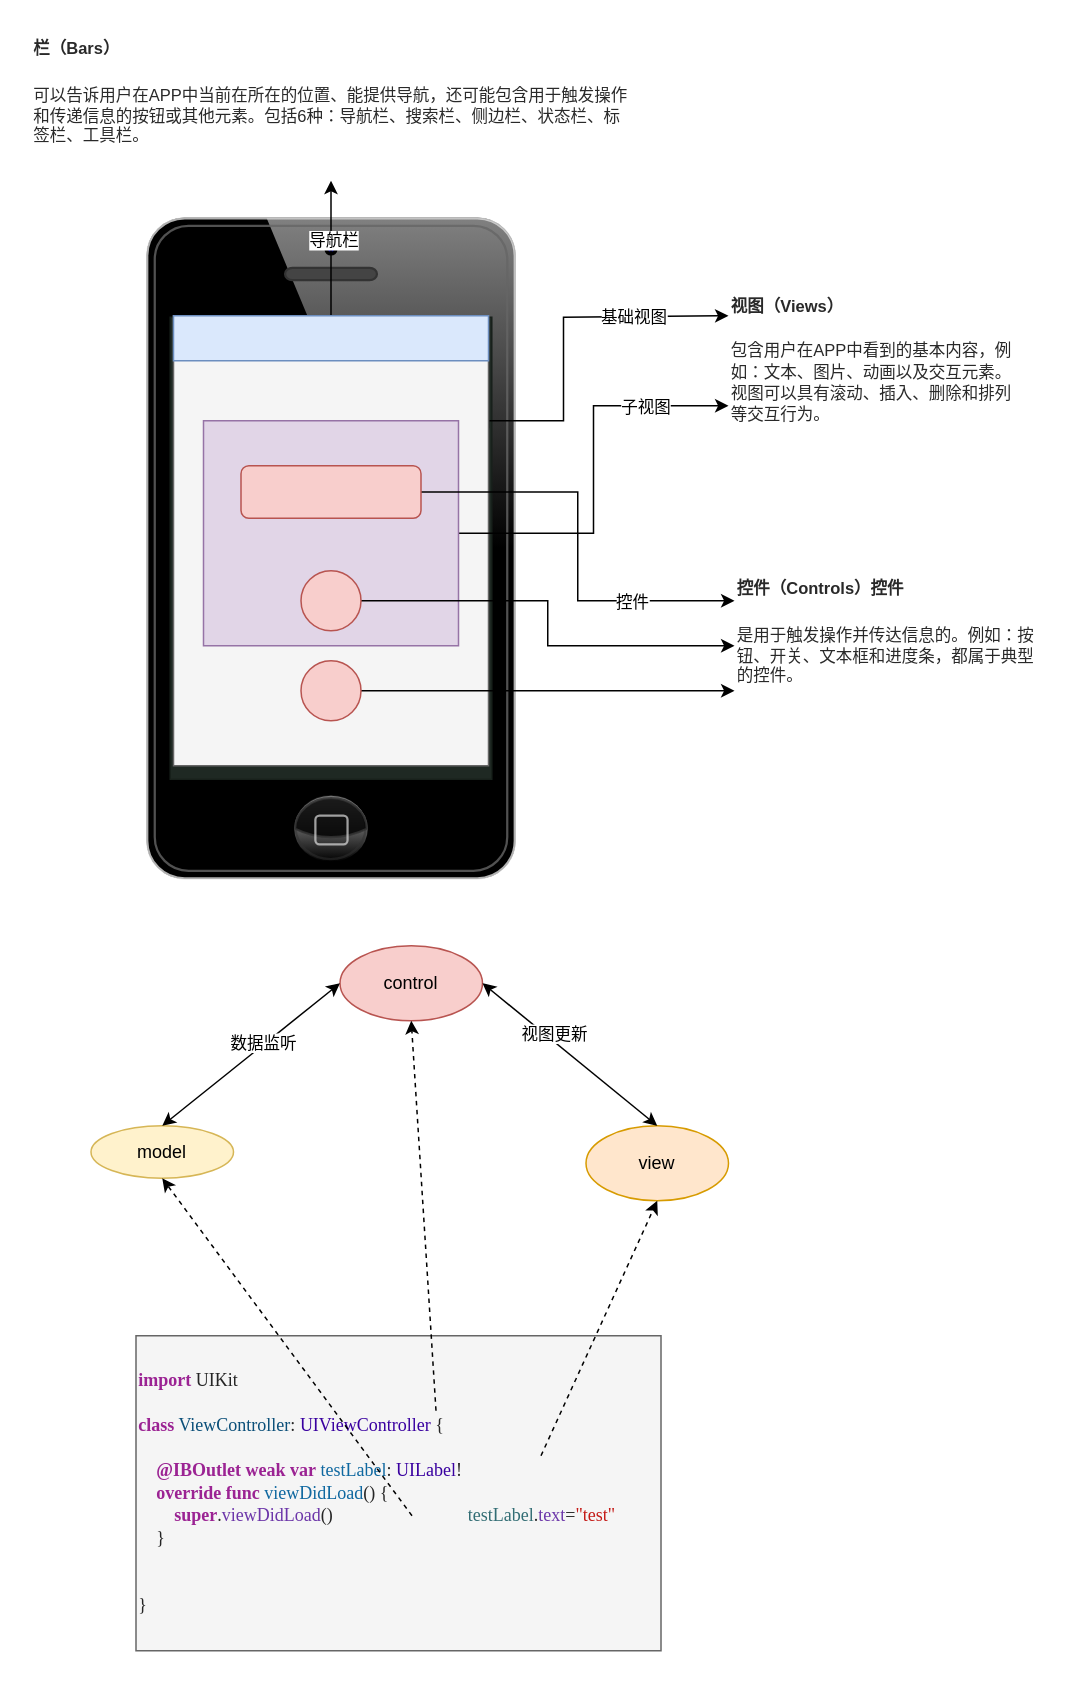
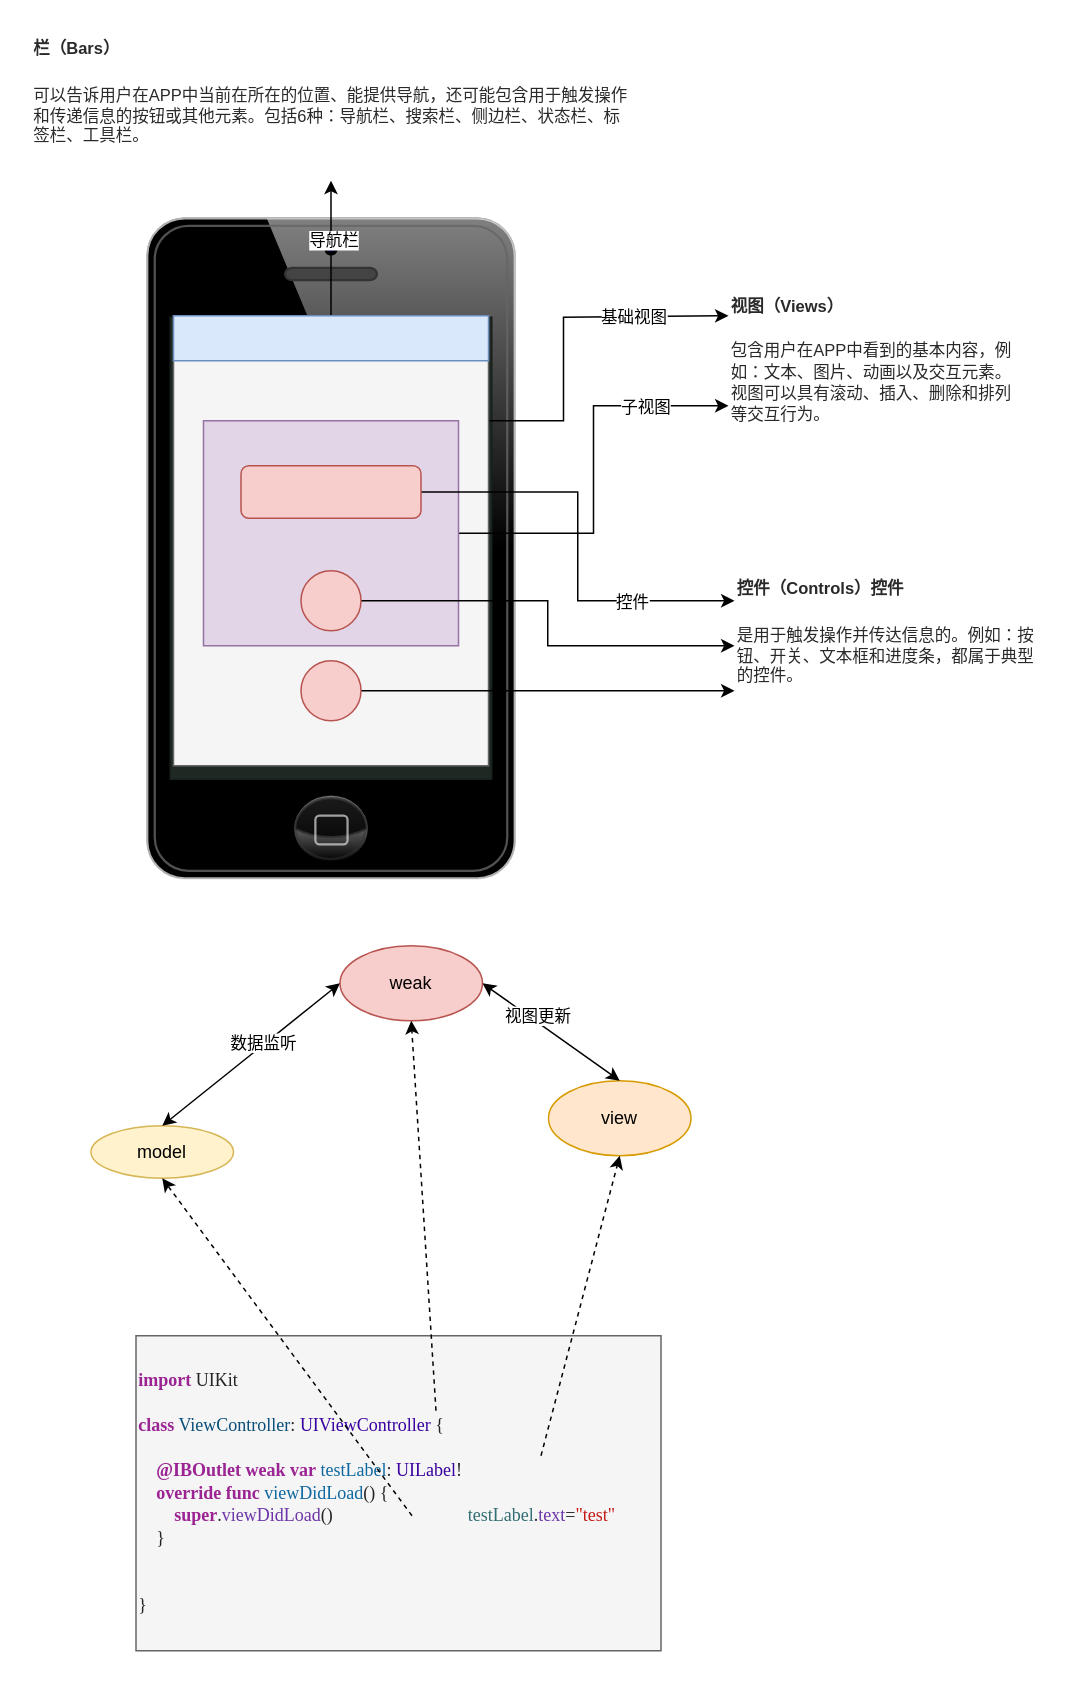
node "control": label "control" -> "weak"
node "view": moved (657, 1163) -> (620, 1118)
